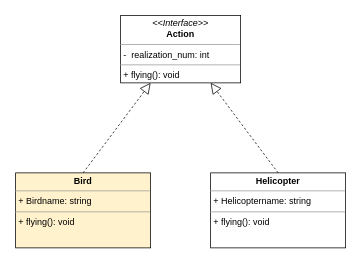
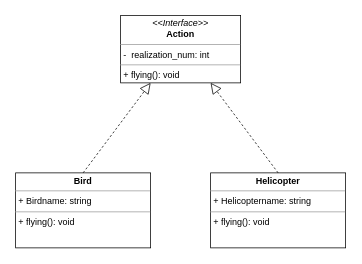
node "Bird + Birdname: string + flying(): void": fillcolor #fff2cc -> #ffffff
